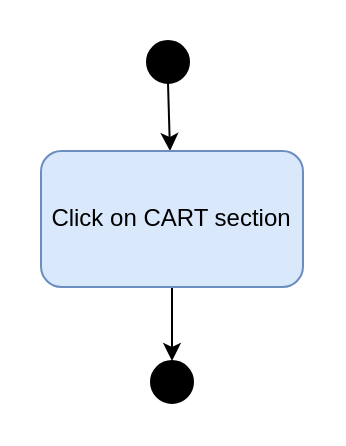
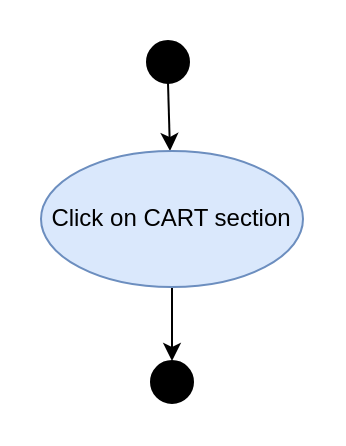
node "Click on CART section": shape rounded rectangle -> ellipse
